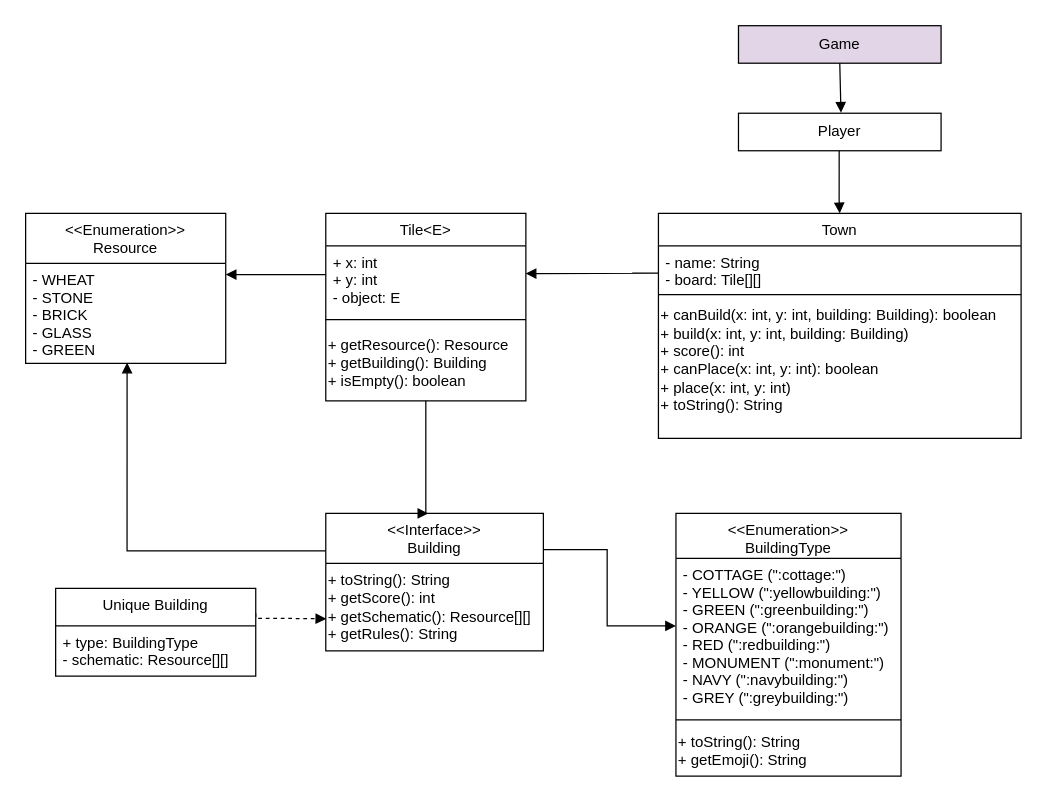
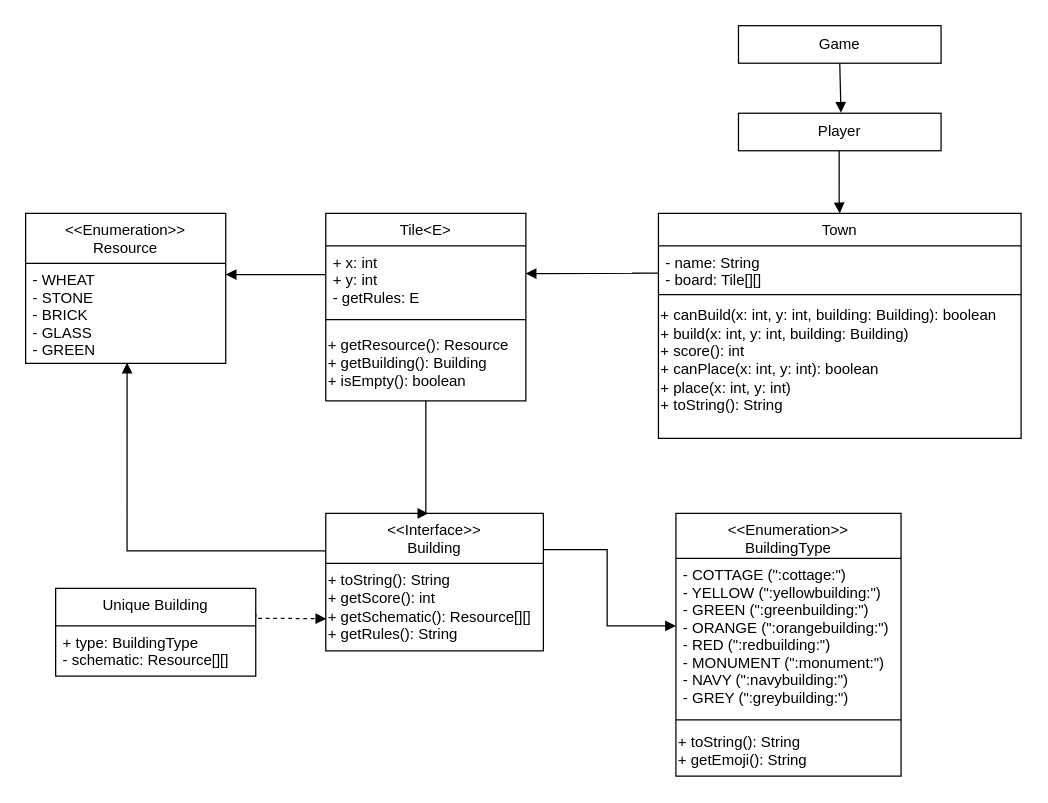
node "Game": fillcolor #e1d5e7 -> #ffffff
node "+ x: int + y: int - object: E": label "+ x: int + y: int - object: E" -> "+ x: int + y: int - getRules: E"
